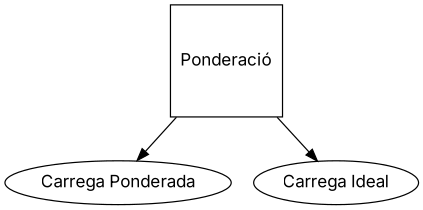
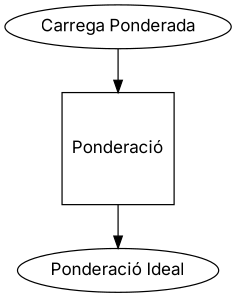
edge "Ponderació" -> "Carrega Ponderada": reversed
node "Carrega Ideal": label "Carrega Ideal" -> "Ponderació Ideal"
